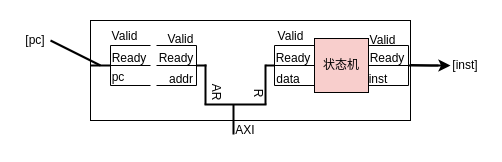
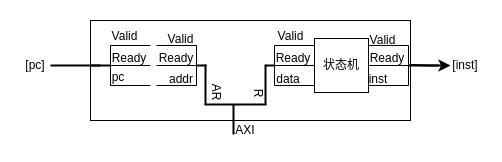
node "[pc]": moved (36, 41) -> (36, 66)
node "状态机": fillcolor #f8cecc -> #ffffff
